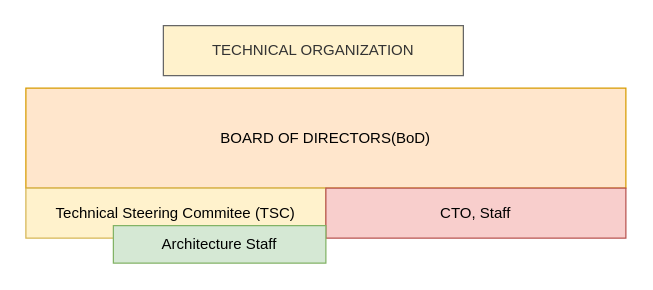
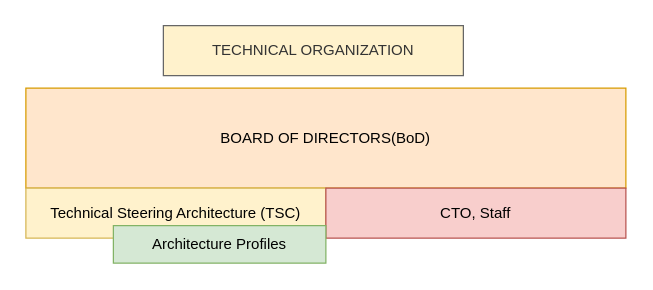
node "Technical Steering Commitee (TSC)": label "Technical Steering Commitee (TSC)" -> "Technical Steering Architecture (TSC)"
node "Architecture Staff": label "Architecture Staff" -> "Architecture Profiles"
